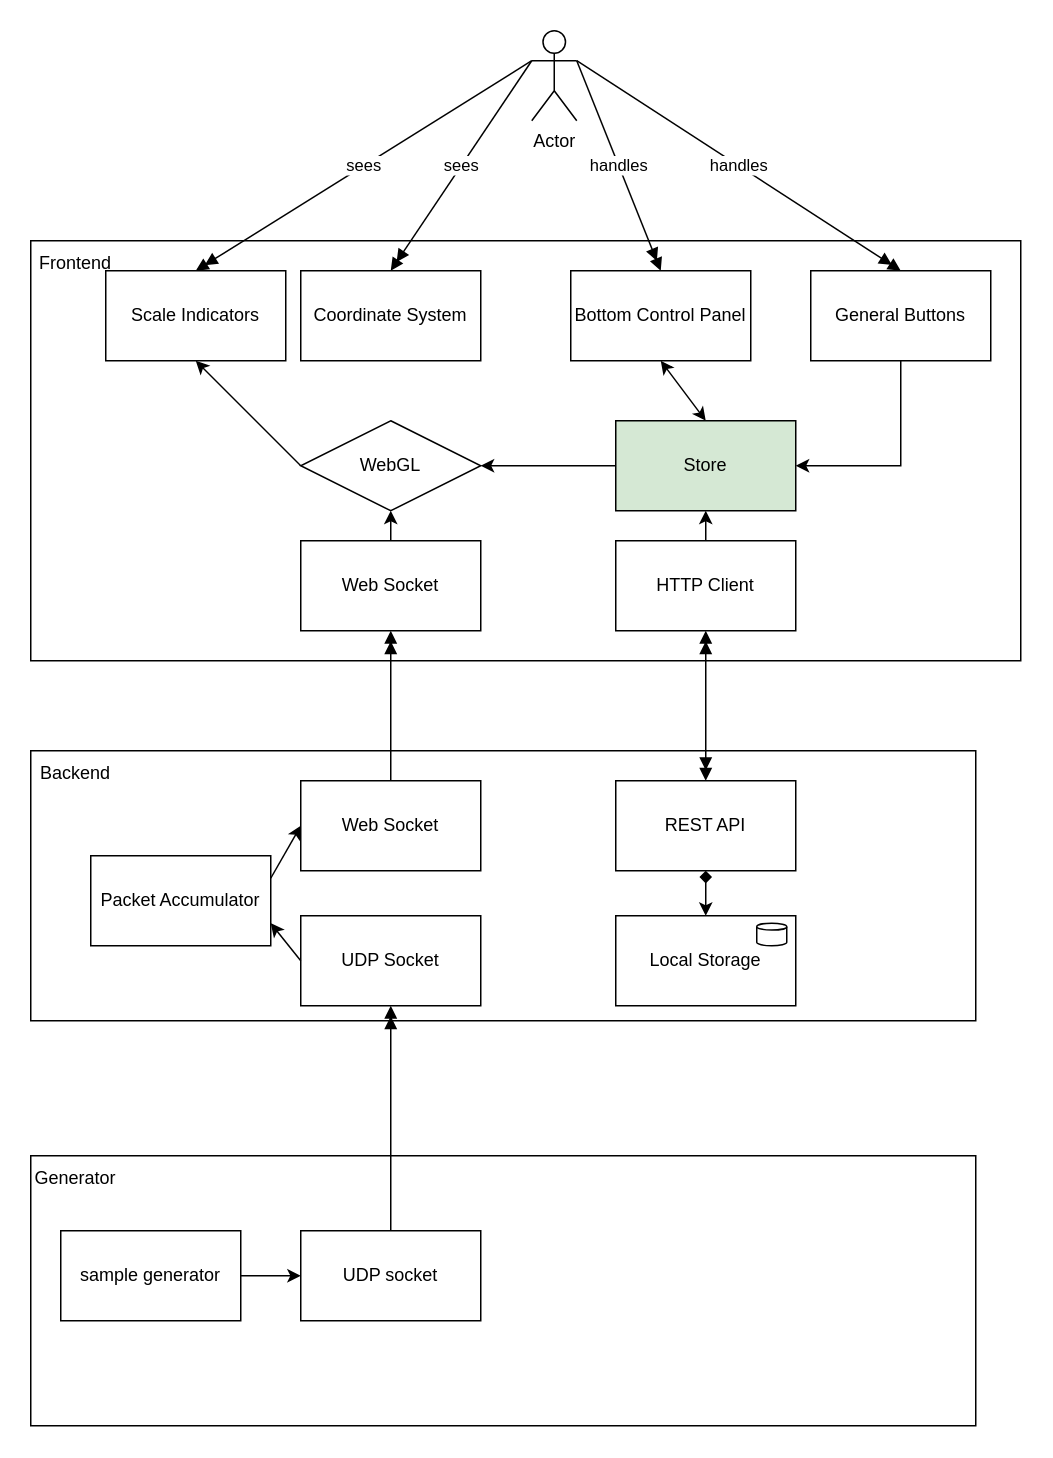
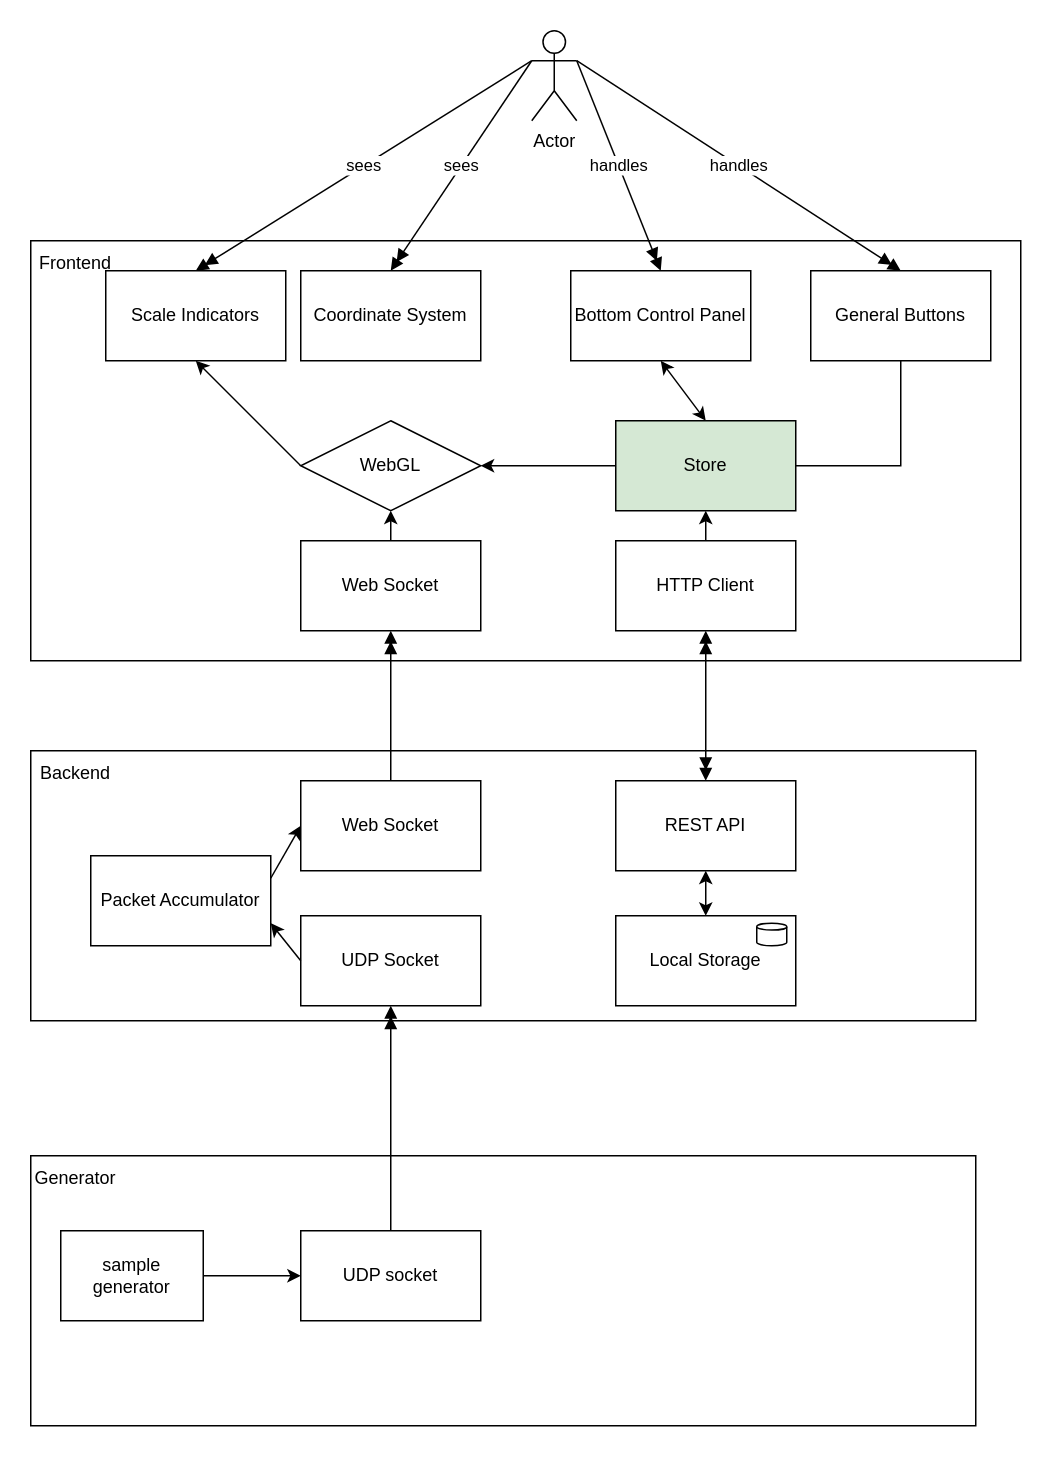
edge "General Buttons" -> "Store": arrowhead classic -> none
edge "REST API" -- "Local Storage": arrowhead diamond -> classic
node "sample generator": size 180x90 -> 143x90
